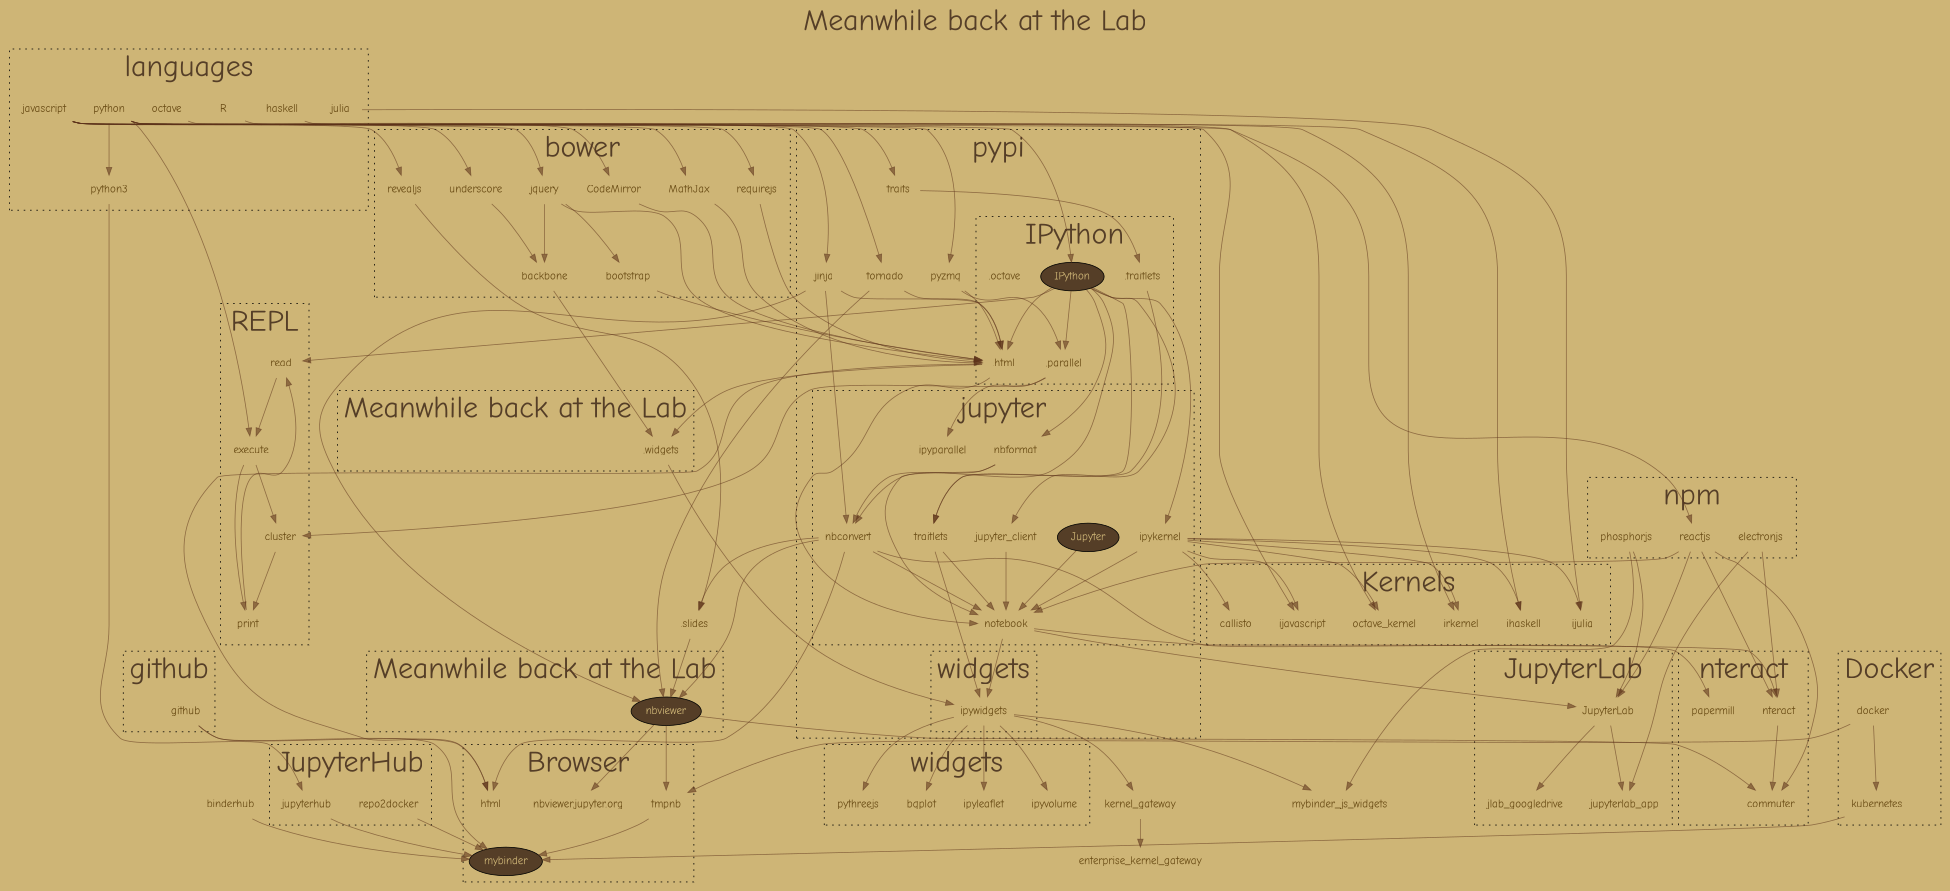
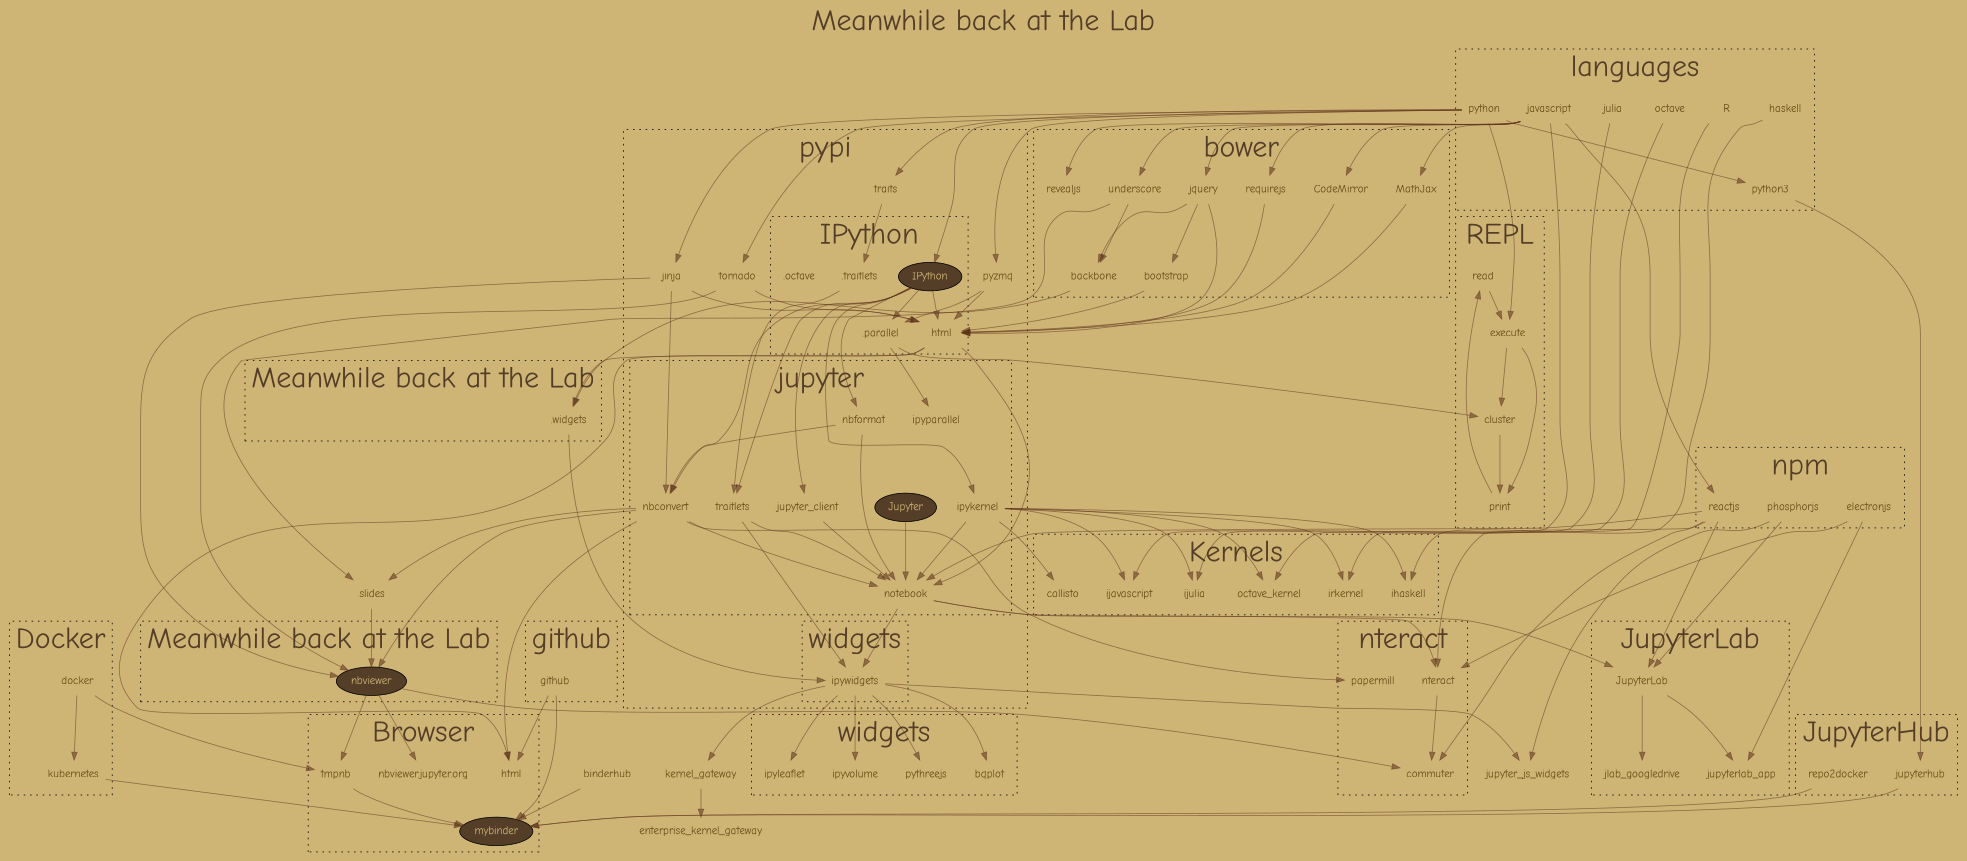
edge "IPython" -> "read": removed
edge "revealjs" -> ".slides": now "underscore" -> ".slides"
node "mybinder_js_widgets": label "mybinder_js_widgets" -> "jupyter_js_widgets"
